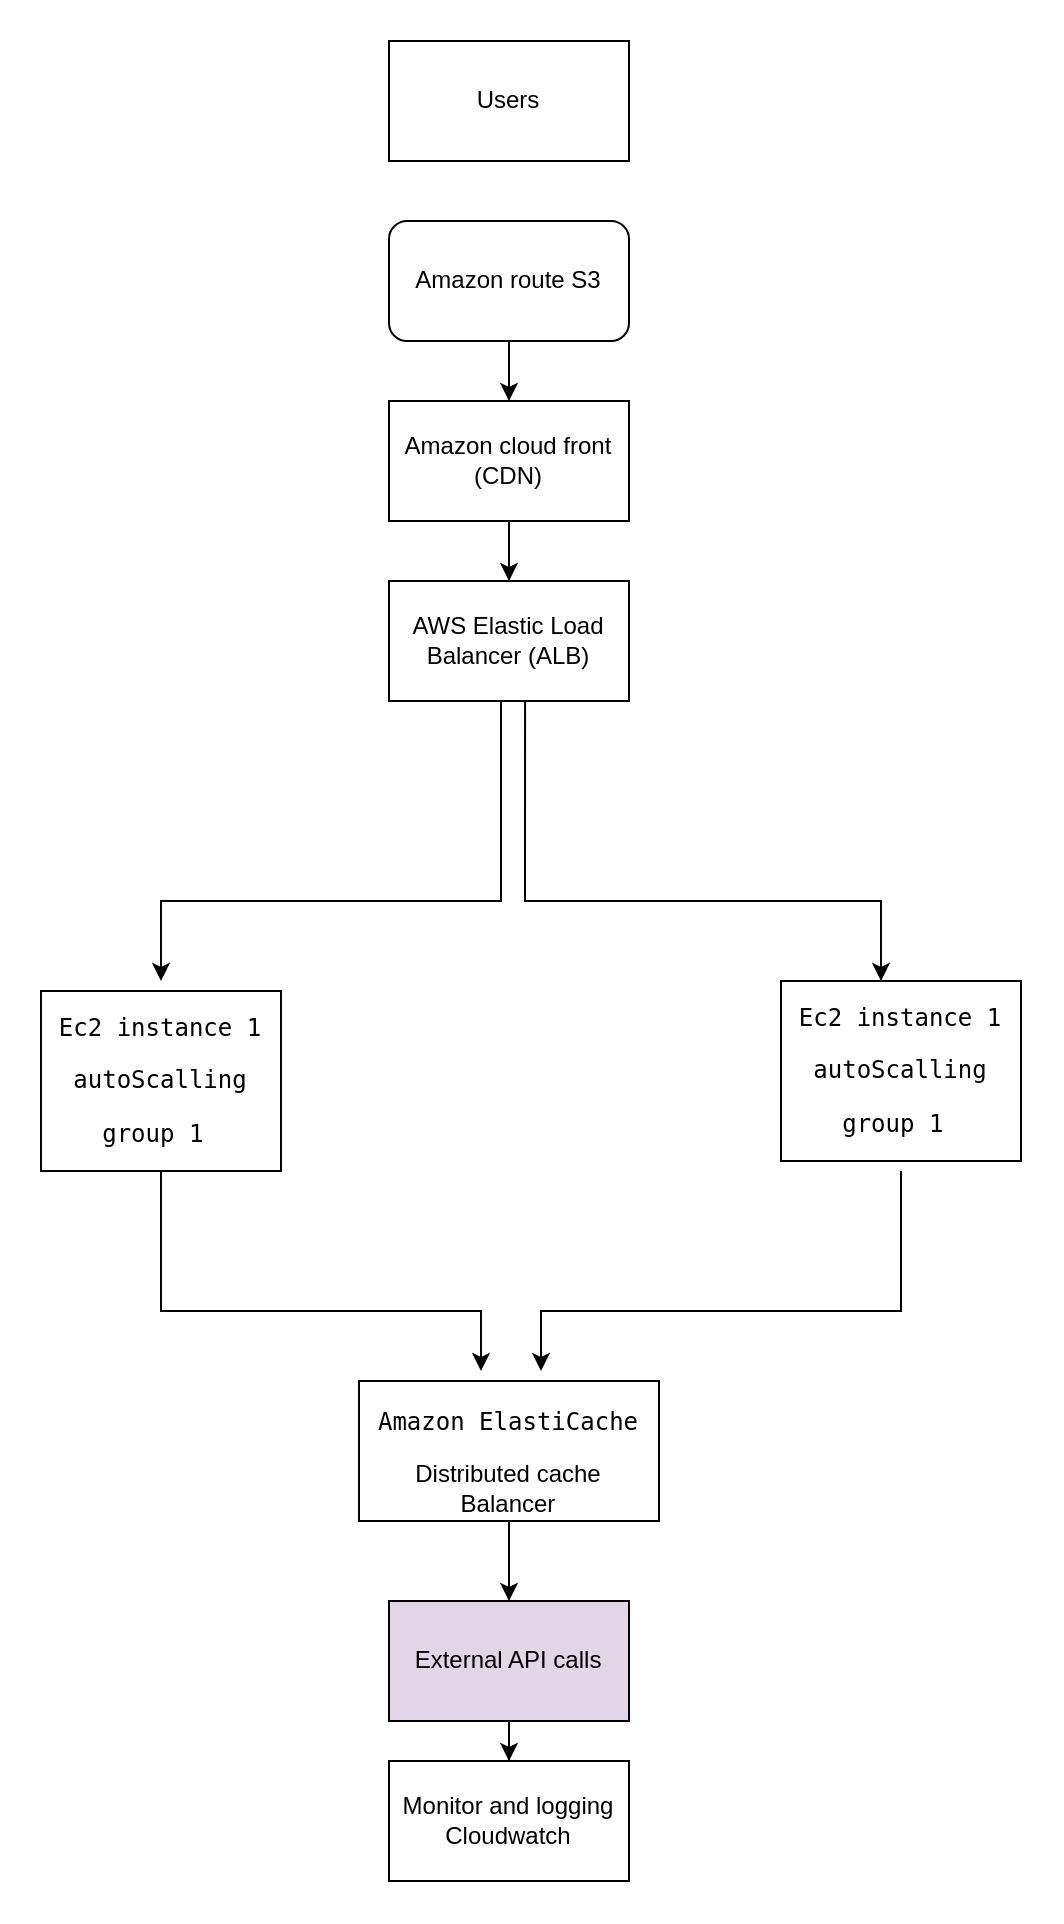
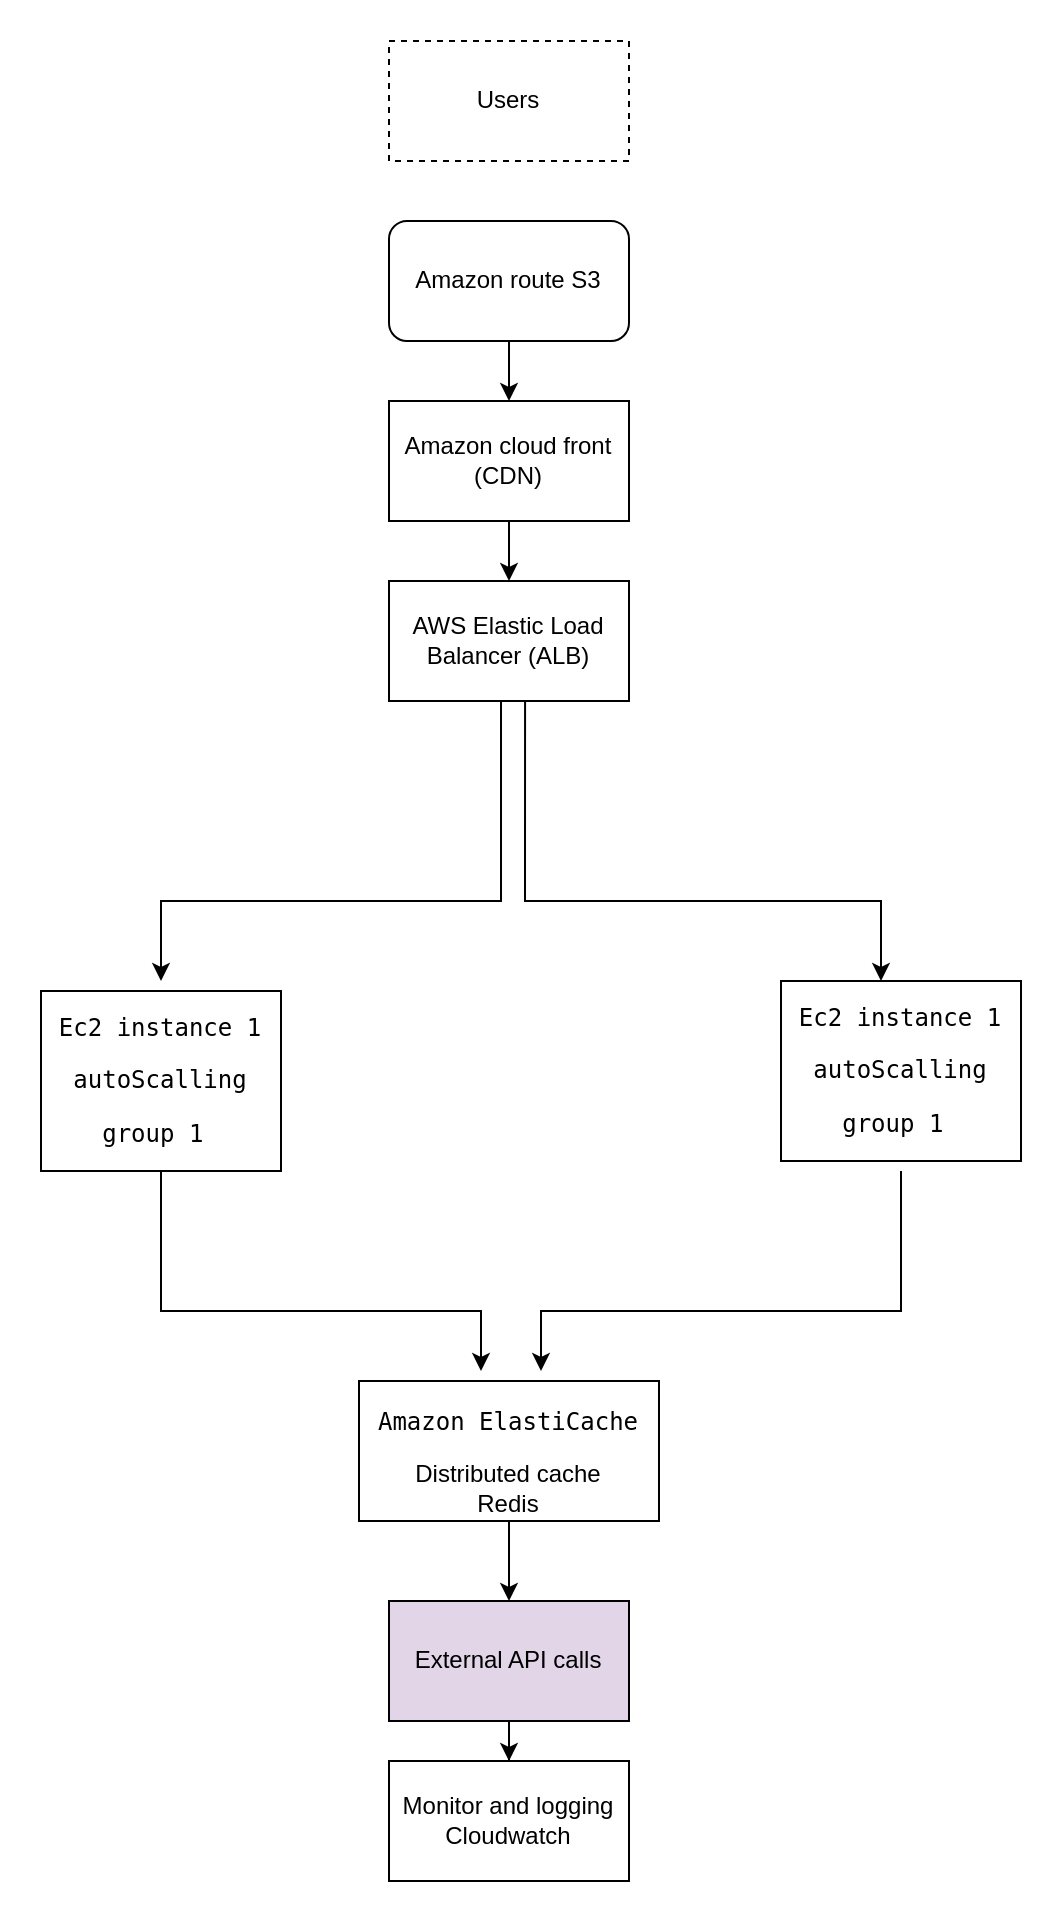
node "Users": style solid -> dashed
node "Amazon ElastiCache Distributed cache Balancer": label "Amazon ElastiCache Distributed cache Balancer" -> "Amazon ElastiCache Distributed cache Redis"
